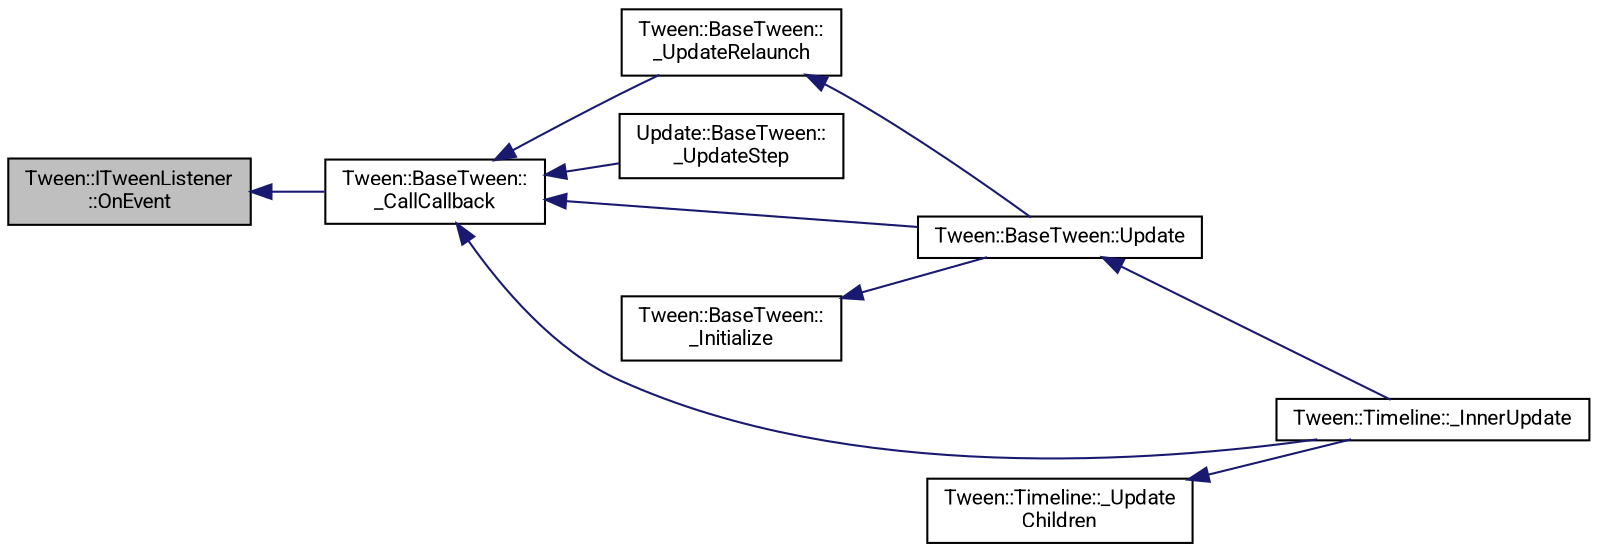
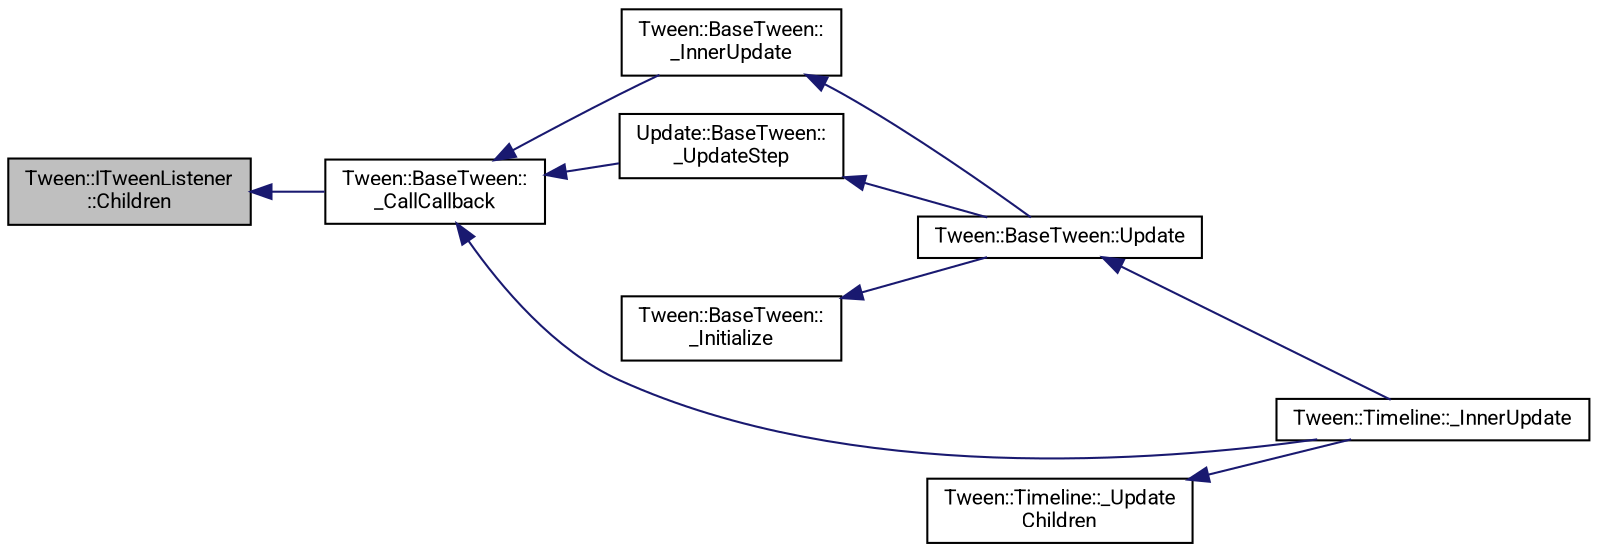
node "Tween::BaseTween:: _UpdateRelaunch": label "Tween::BaseTween:: _UpdateRelaunch" -> "Tween::BaseTween:: _InnerUpdate"
node "Tween::ITweenListener ::OnEvent": label "Tween::ITweenListener ::OnEvent" -> "Tween::ITweenListener ::Children"
edge "Tween::BaseTween::Update" -> "Tween::BaseTween:: _CallCallback": now "Tween::BaseTween::Update" -> "Update::BaseTween:: _UpdateStep"
